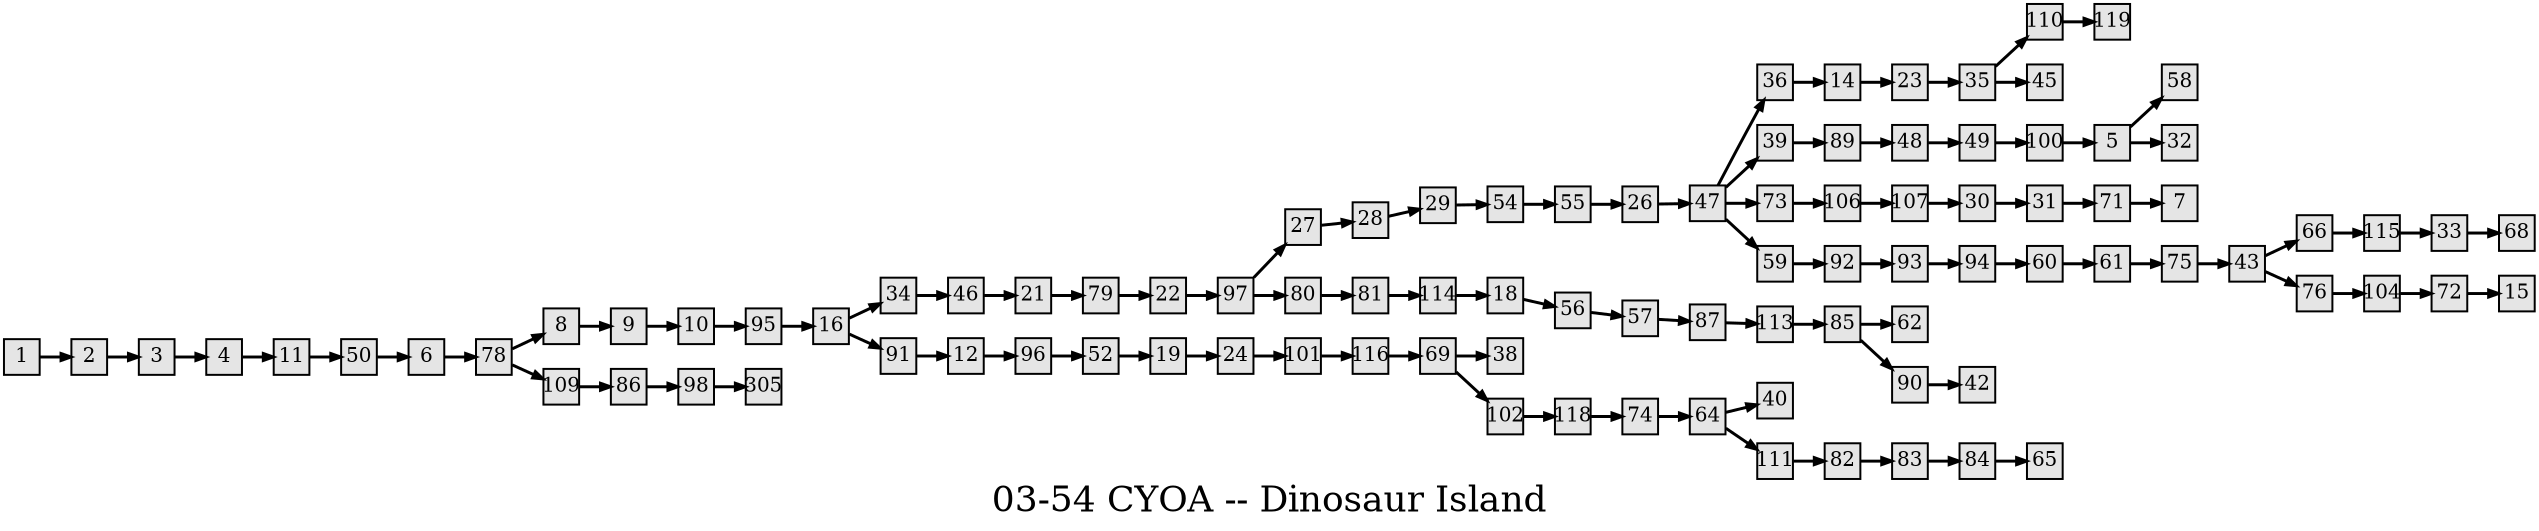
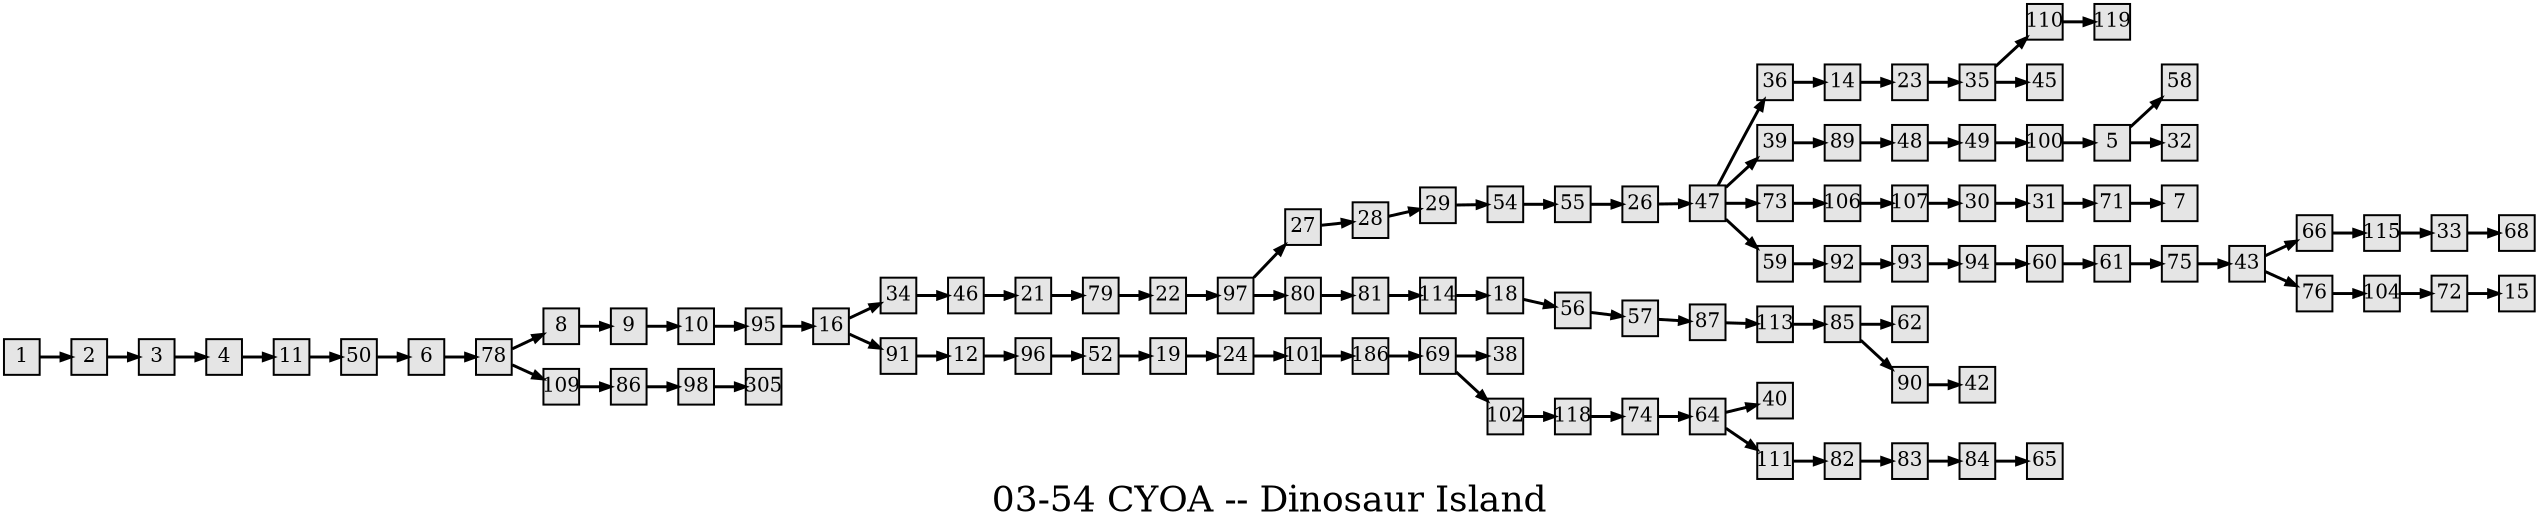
node "116": label "116" -> "186"
